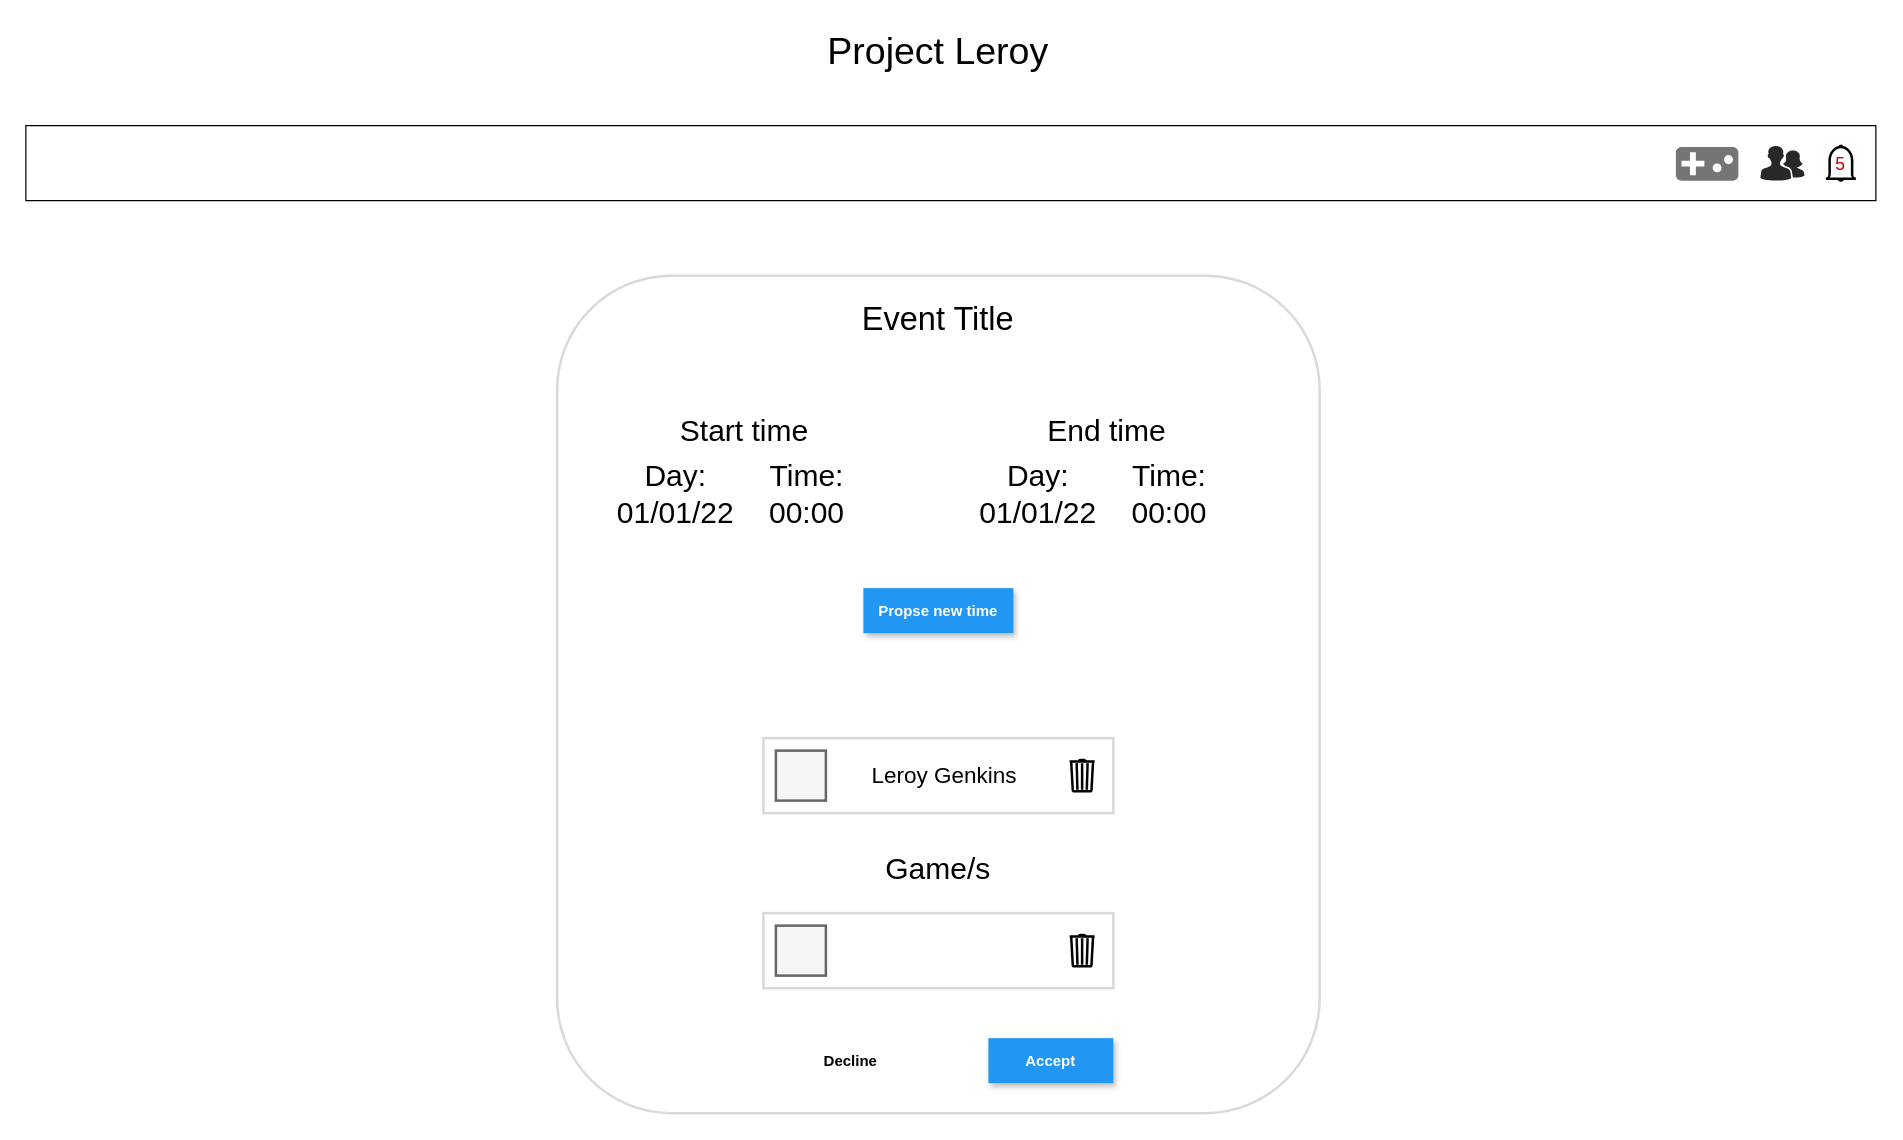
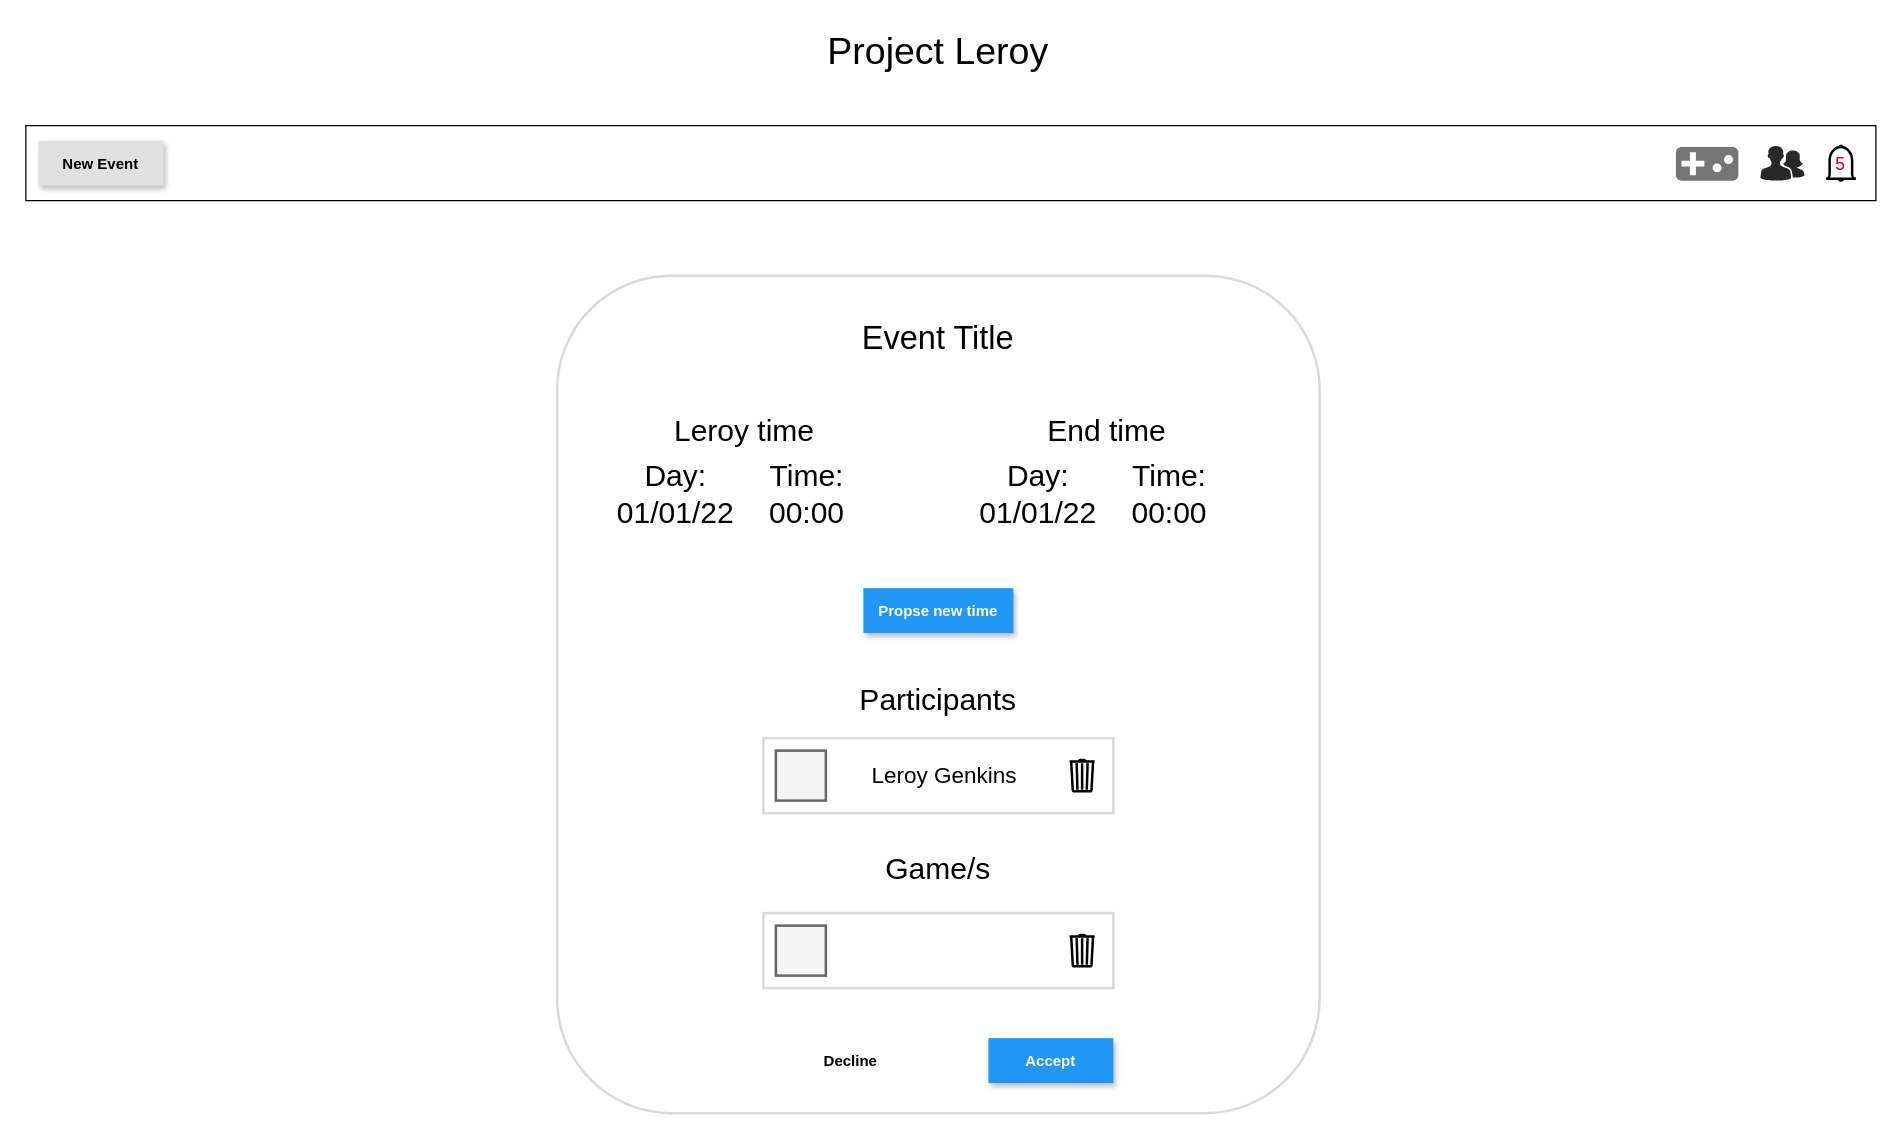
node "New Event": added
node "Event Title": moved (938, 319) -> (938, 338)
node "Start time": label "Start time" -> "Leroy time"
node "Participants": added
